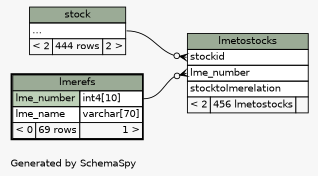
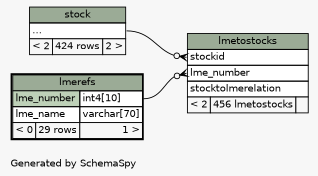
node "stock": text "444 rows" -> "424 rows"
node "lmerefs": text "69 rows" -> "29 rows"
